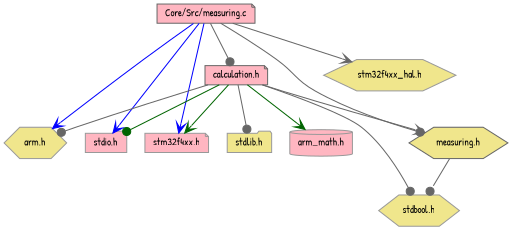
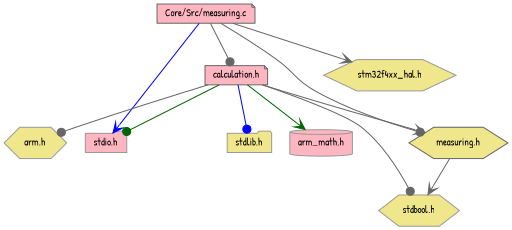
edge "Core/Src/measuring.c" -> "arm.h": removed
edge "calculation.h" -> "stdlib.h": color gray40 -> blue
node "stm32f4xx.h": removed
edge "measuring.h" -> "stdbool.h": arrowhead dot -> vee
